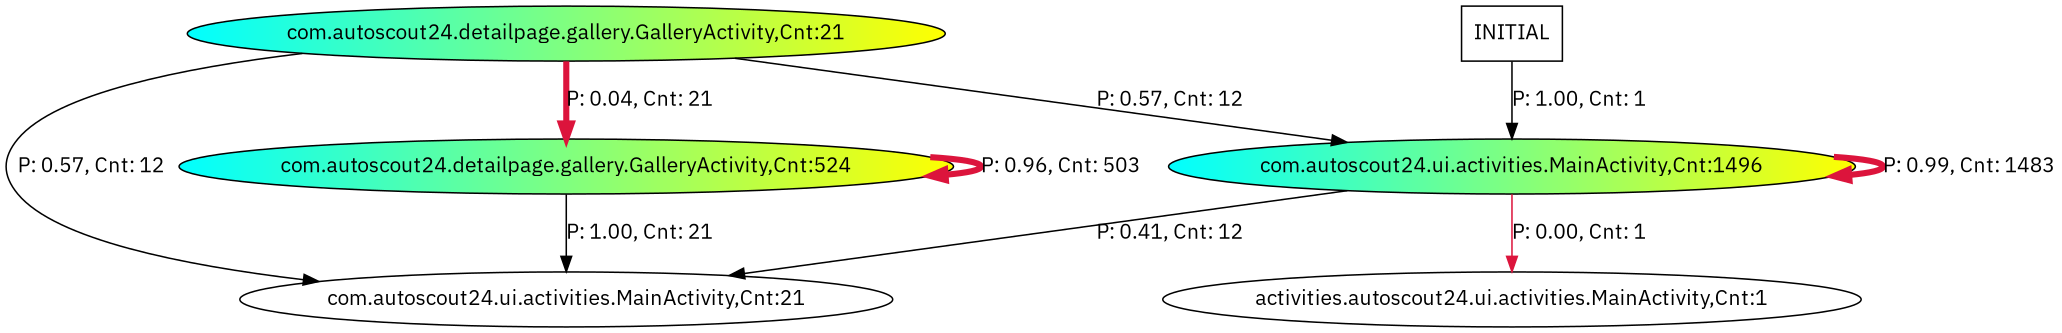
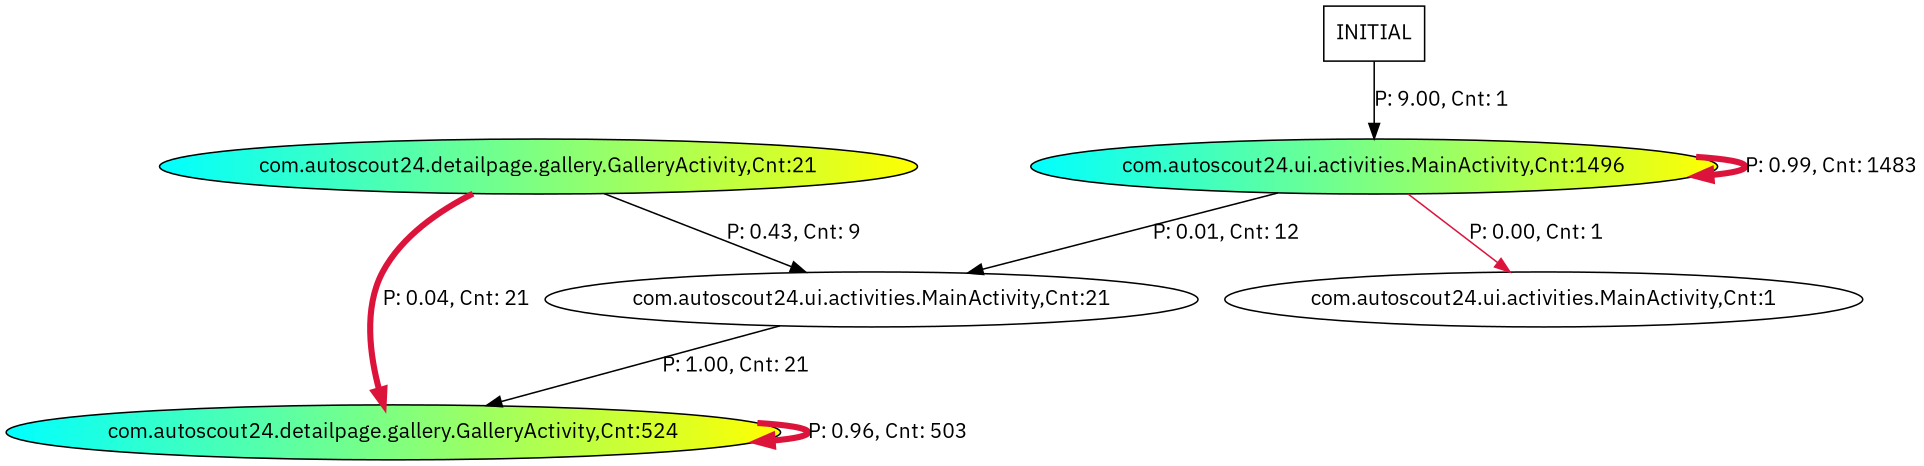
edge "com.autoscout24.detailpage.gallery.GalleryActivity,Cnt:21" -> "com.autoscout24.ui.activities.MainActivity,Cnt:1496": removed, label "P: 0.57, Cnt: 12"
edge "INITIAL" -> "com.autoscout24.ui.activities.MainActivity,Cnt:1496": label "P: 1.00, Cnt: 1" -> "P: 9.00, Cnt: 1"
edge "com.autoscout24.detailpage.gallery.GalleryActivity,Cnt:21" -> "com.autoscout24.ui.activities.MainActivity,Cnt:21": label "P: 0.57, Cnt: 12" -> "P: 0.43, Cnt: 9"
edge "com.autoscout24.detailpage.gallery.GalleryActivity,Cnt:524" -> "com.autoscout24.ui.activities.MainActivity,Cnt:21": reversed
edge "com.autoscout24.ui.activities.MainActivity,Cnt:1496" -> "com.autoscout24.ui.activities.MainActivity,Cnt:21": label "P: 0.41, Cnt: 12" -> "P: 0.01, Cnt: 12"
node "activities.autoscout24.ui.activities.MainActivity,Cnt:1": label "activities.autoscout24.ui.activities.MainActivity,Cnt:1" -> "com.autoscout24.ui.activities.MainActivity,Cnt:1"
